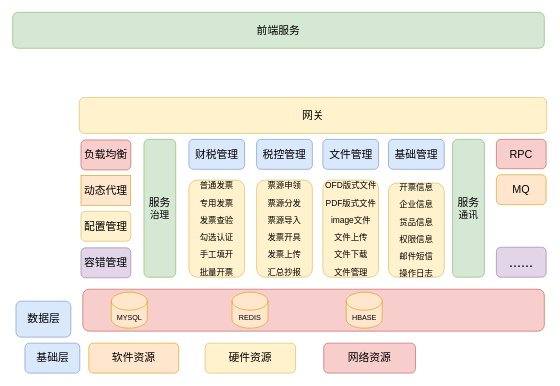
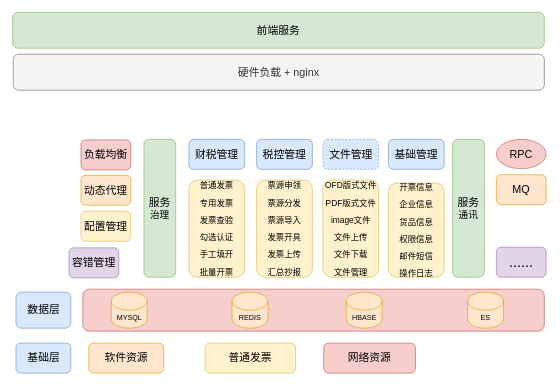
node "硬件负载 + nginx": added
node "网关": removed
node "RPC": shape rounded rectangle -> ellipse
node "文件管理": style solid -> dashed
node "动态代理": shape rectangle -> rounded rectangle
node "容错管理": moved (106, 263) -> (94, 263)
node "ES": added
node "数据层": moved (43, 320) -> (43, 311)
node "基础层": moved (52, 359) -> (43, 359)
node "软件资源": size 90x30 -> 75x30
node "硬件资源": label "硬件资源" -> "普通发票"
